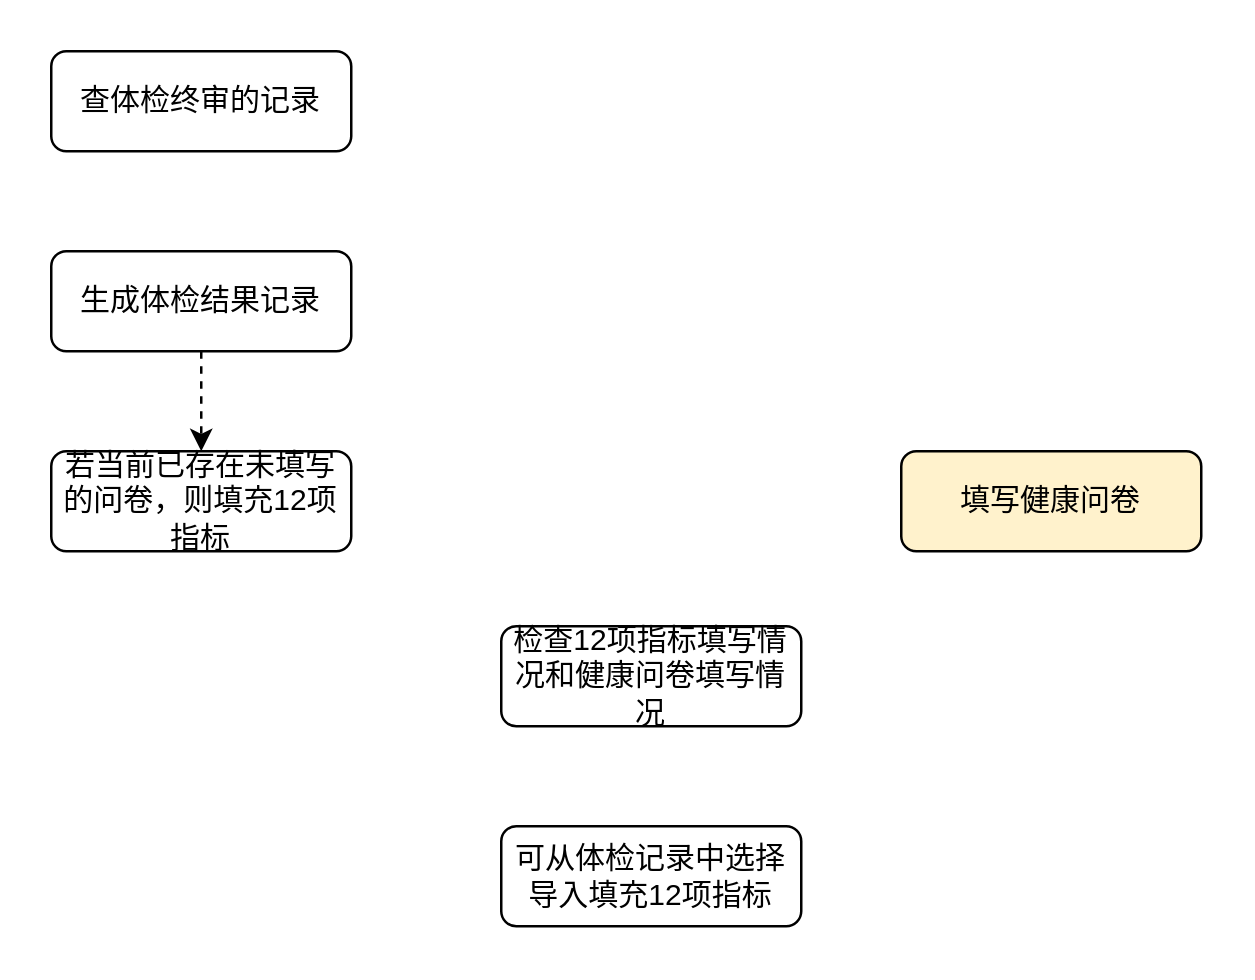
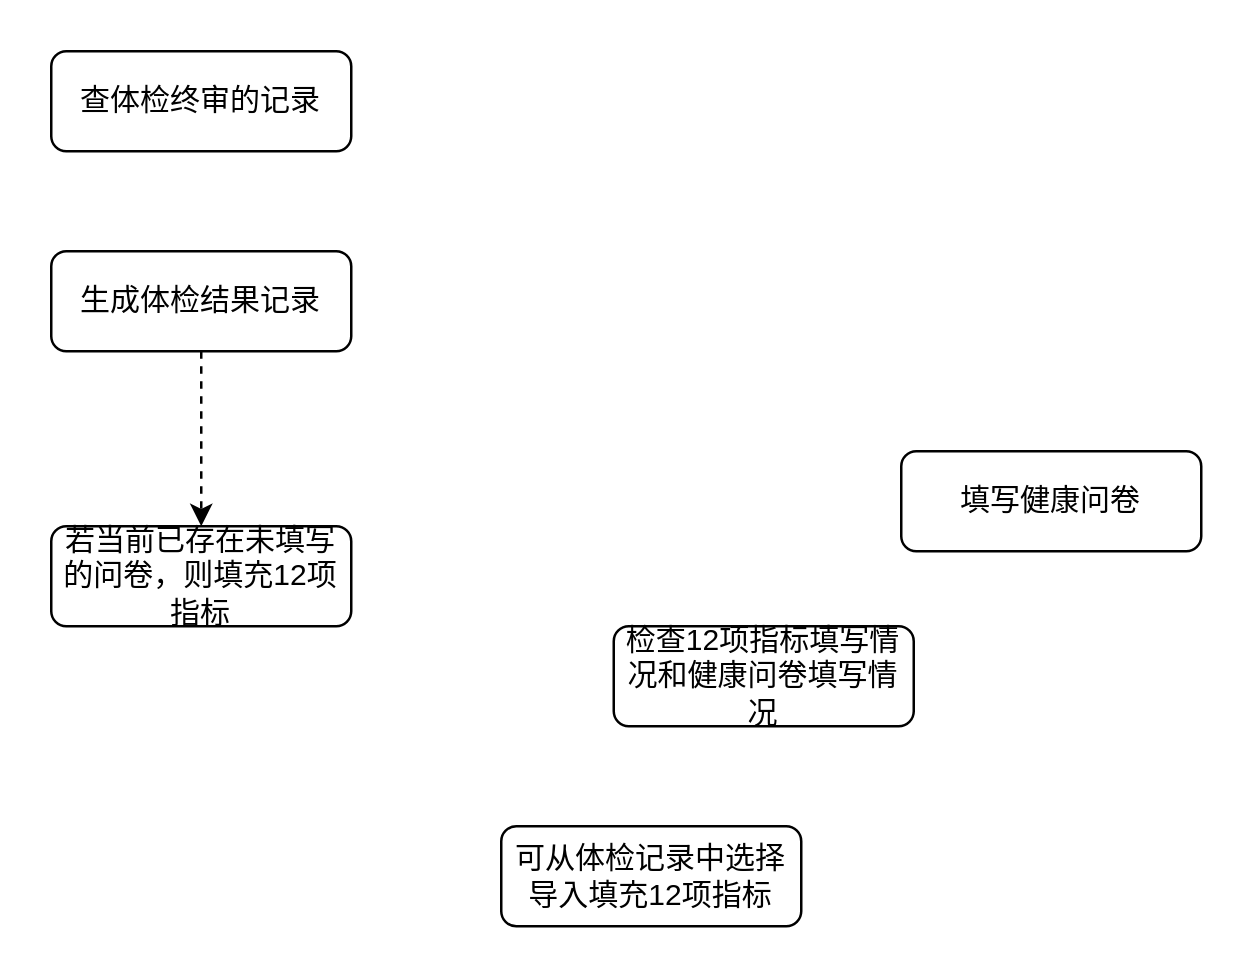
node "若当前已存在未填写的问卷，则填充12项指标": moved (201, 501) -> (201, 576)
node "填写健康问卷": fillcolor #fff2cc -> #ffffff
node "检查12项指标填写情况和健康问卷填写情况": moved (651, 676) -> (764, 676)
